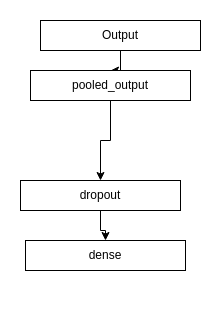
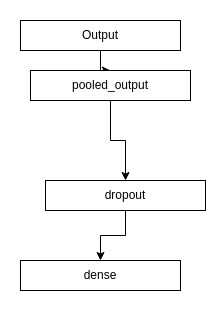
node "Output": moved (121, 36) -> (101, 36)
node "dropout": moved (101, 196) -> (126, 196)
node "dense": moved (106, 256) -> (101, 276)
